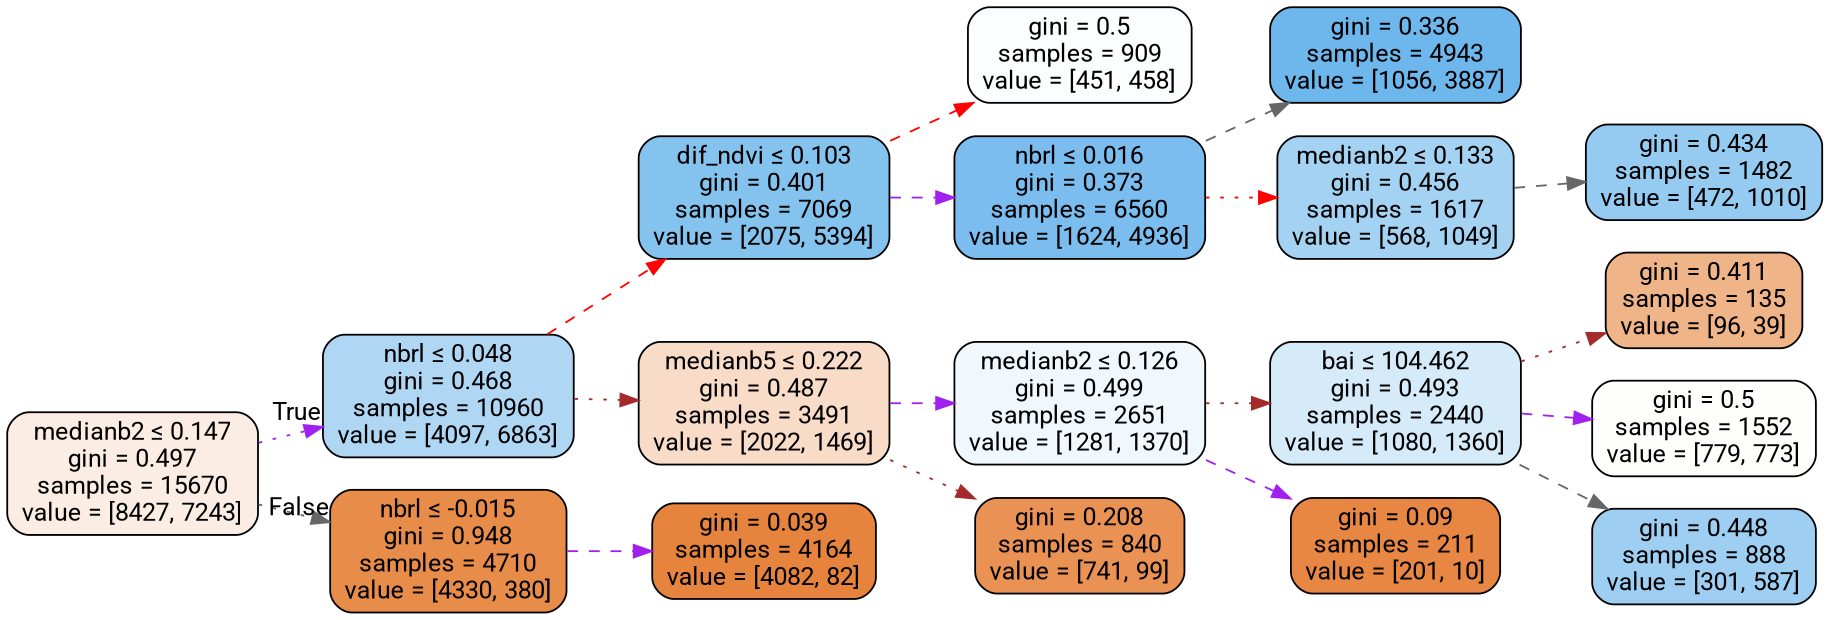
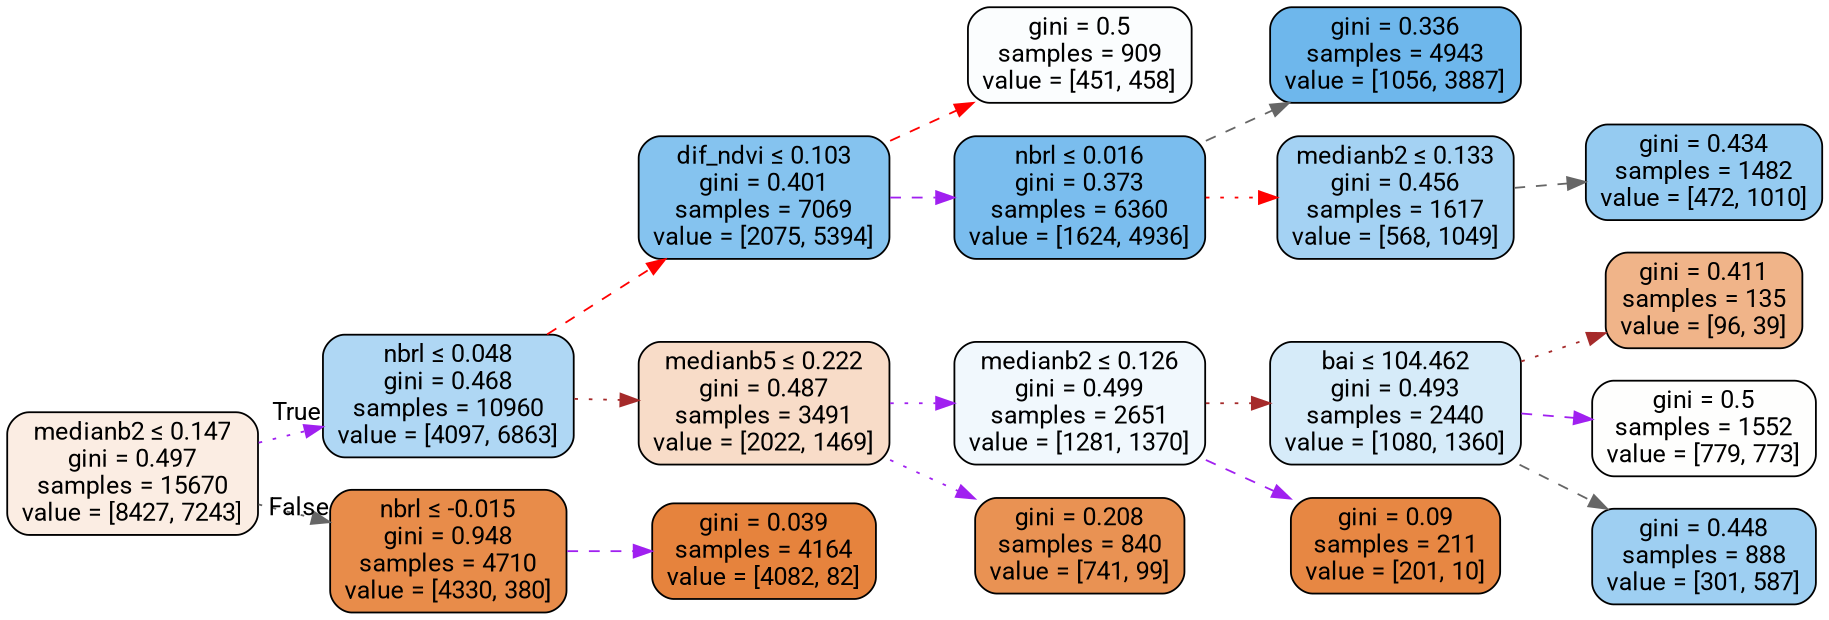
node "nbrl ≤ 0.016": text "samples = 6560" -> "samples = 6360"
edge "medianb5 ≤ 0.222" -> "medianb2 ≤ 0.126": style dashed -> dotted
edge "medianb5 ≤ 0.222" -> "gini = 0.208": color brown -> purple
